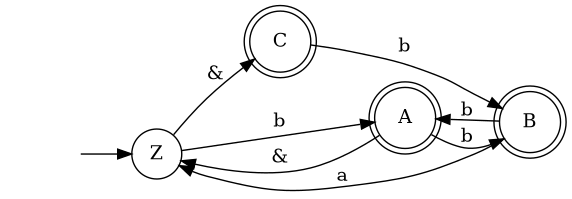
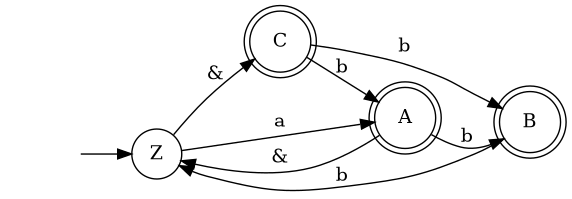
edge "B" -> "A": now "C" -> "A"
edge "Z" -> "A": label "b" -> "a"
edge "B" -> "Z": label "a" -> "b"
